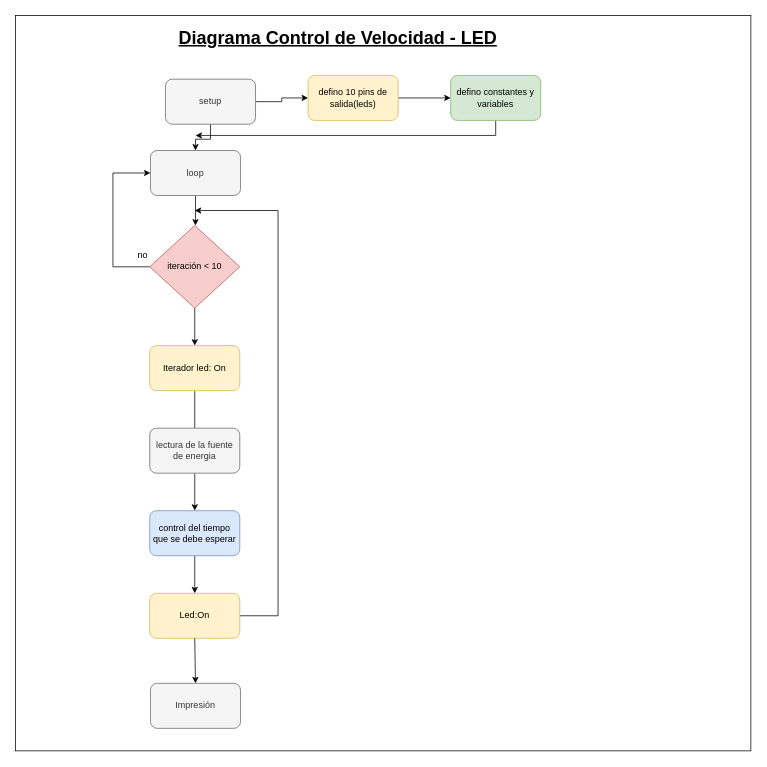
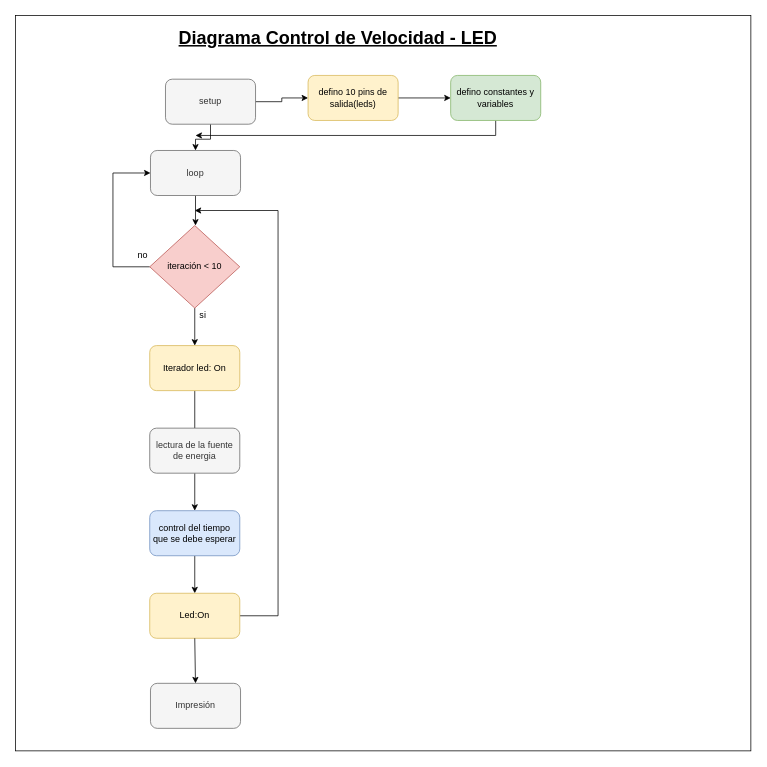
node "si": added
